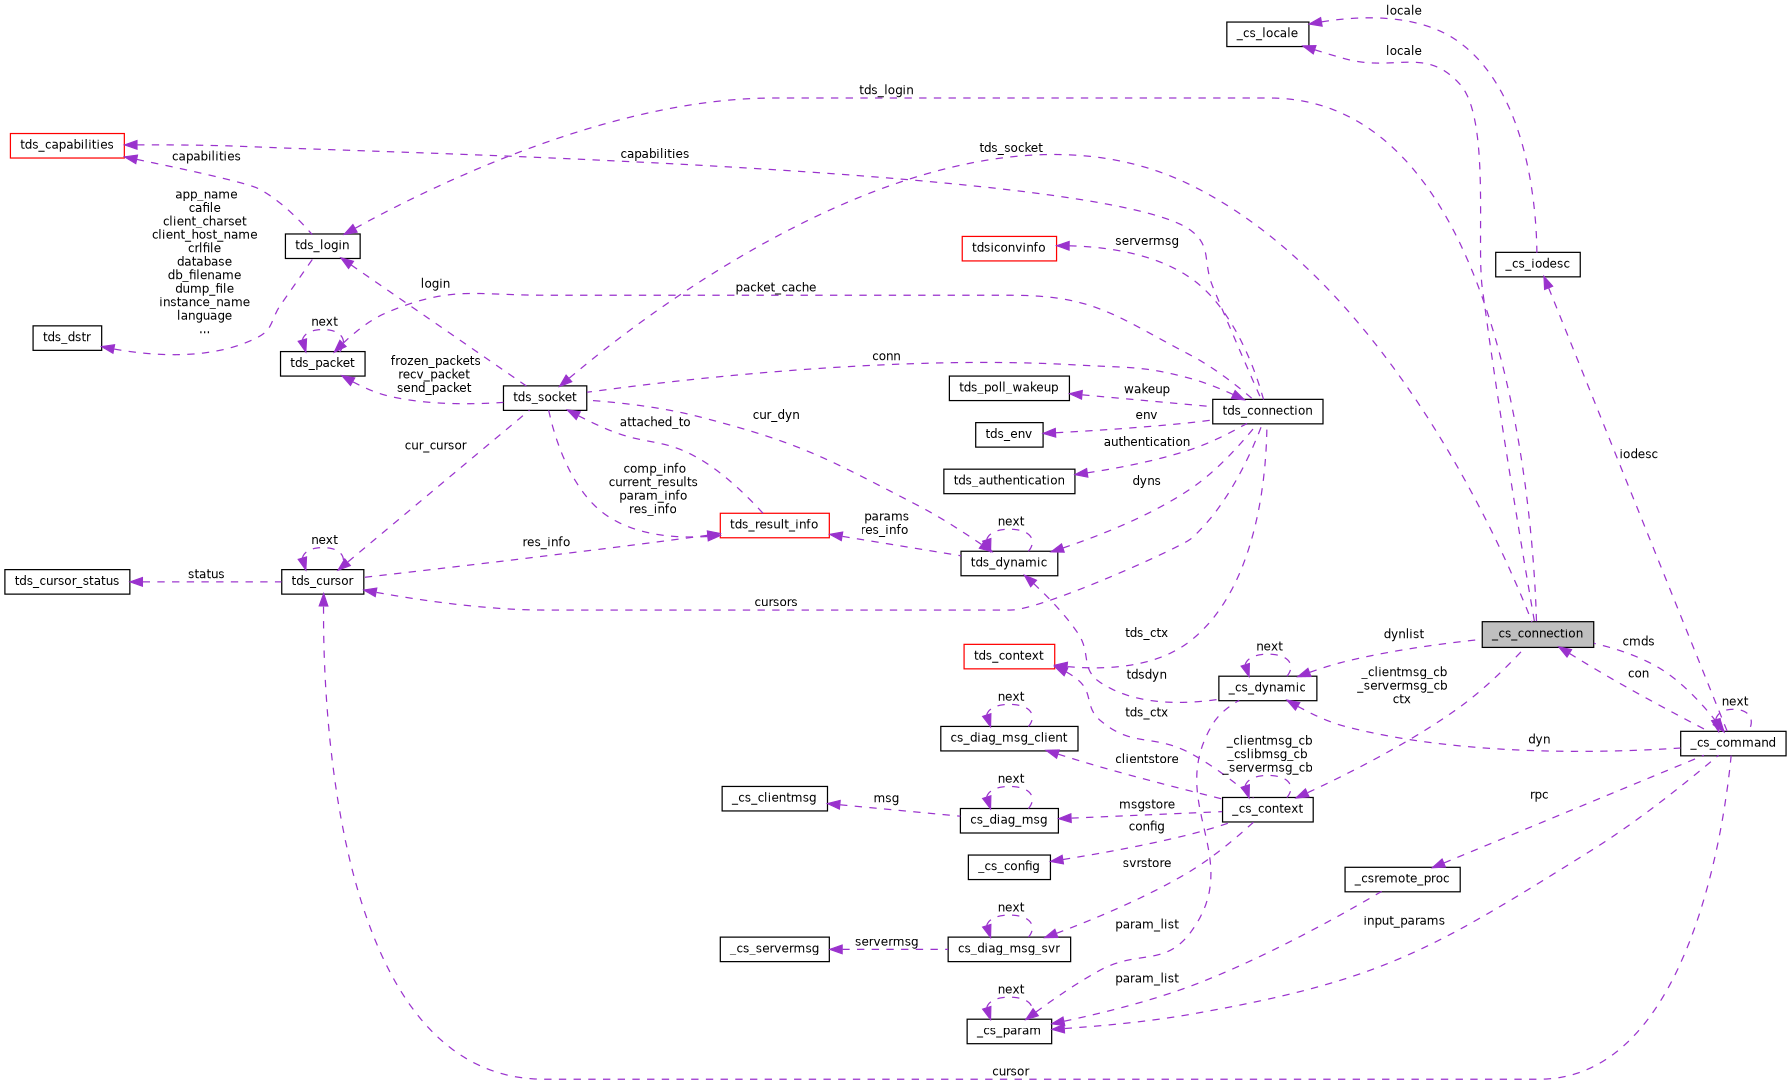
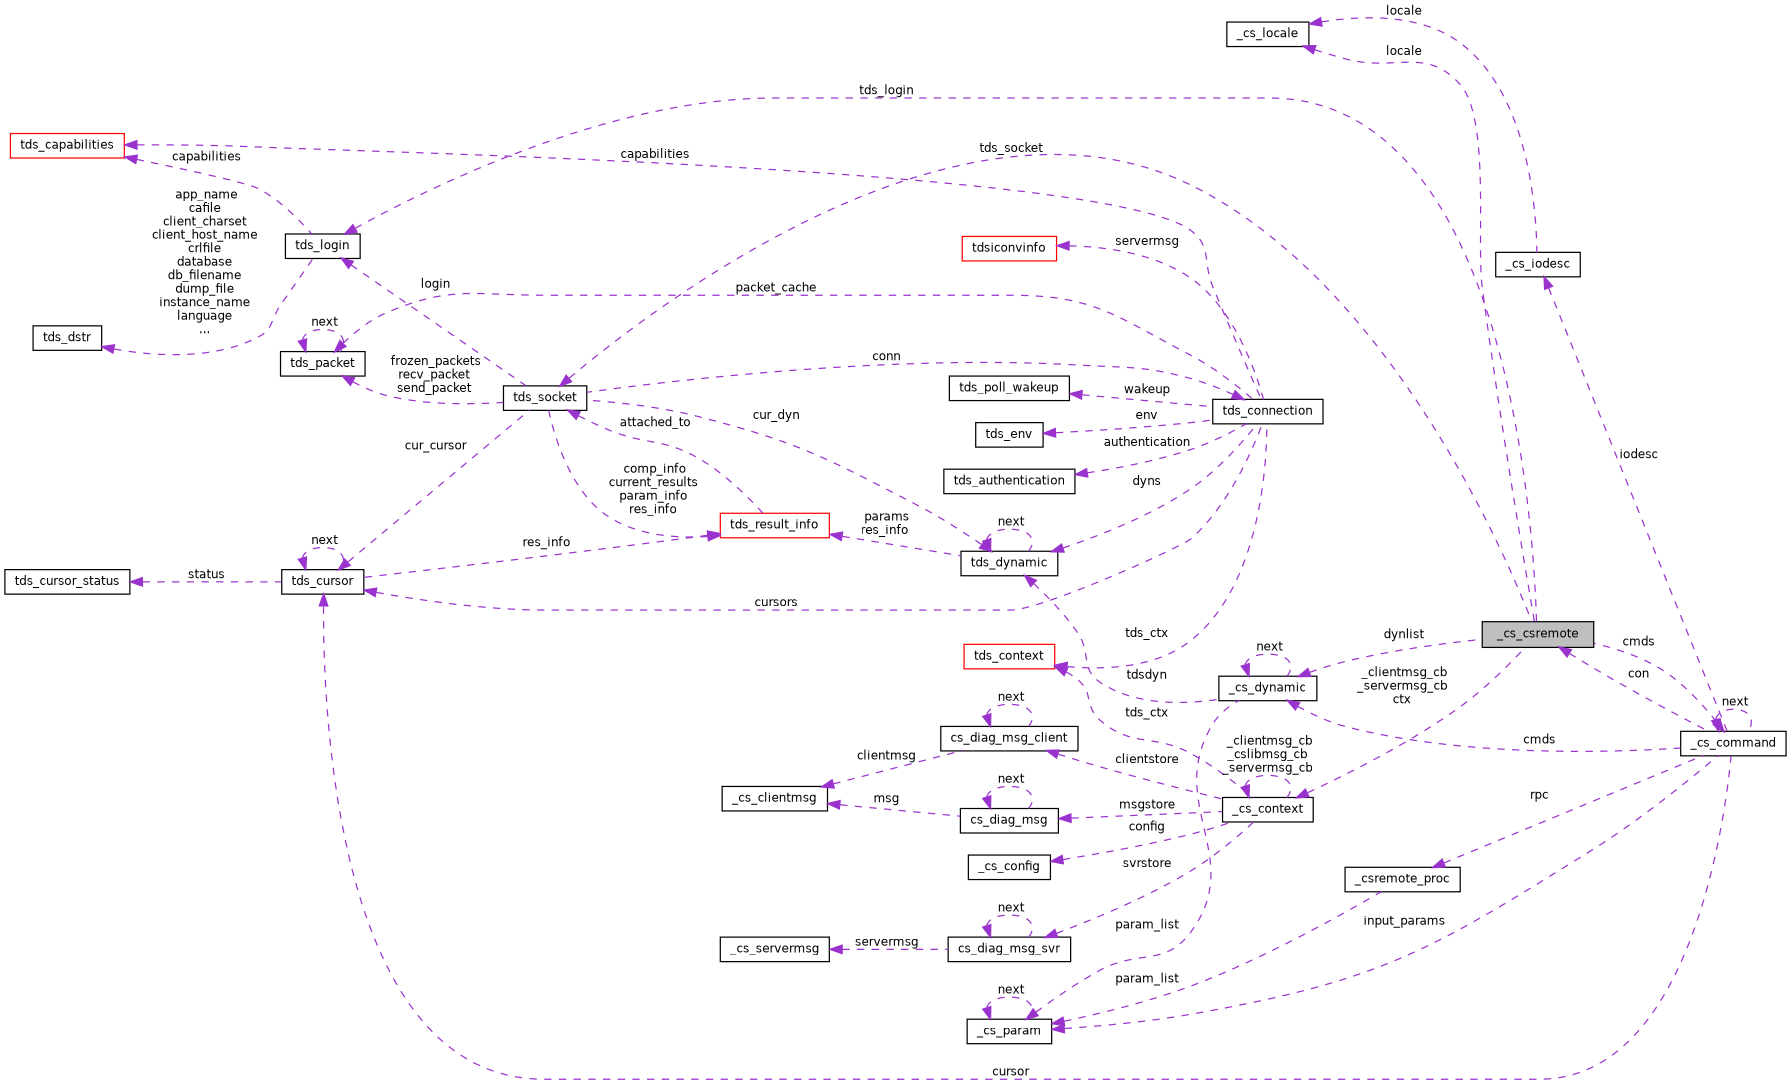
node "_cs_connection": label "_cs_connection" -> "_cs_csremote"
edge "_cs_command" -> "_cs_dynamic": label " dyn" -> " cmds"
edge "cs_diag_msg_client" -> "_cs_clientmsg": added, label "clientmsg"
